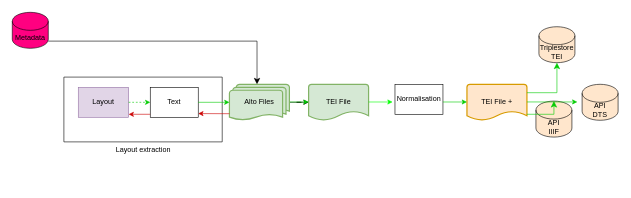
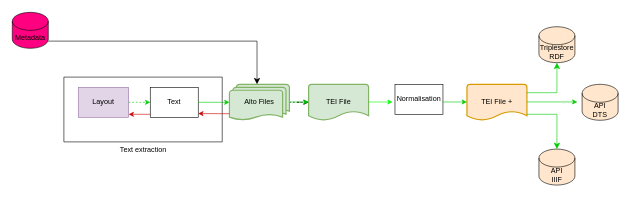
node "Triplestore TEI": label "Triplestore TEI" -> "Triplestore RDF"
edge "Alto Files" -> "TEI File": style solid -> dashed
node "API IIIF": moved (554, 119) -> (557, 167)
node "Layout extraction": label "Layout extraction" -> "Text extraction"
